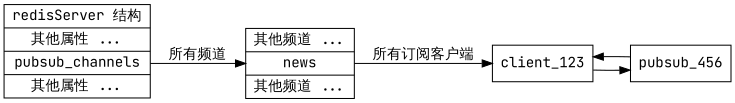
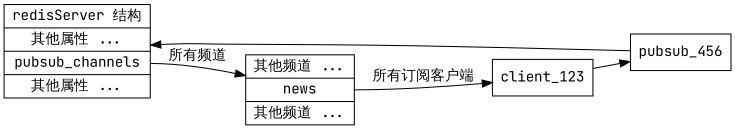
edge "pubsub_456" -> "client_123": now "pubsub_456" -> "redisServer 结构"
